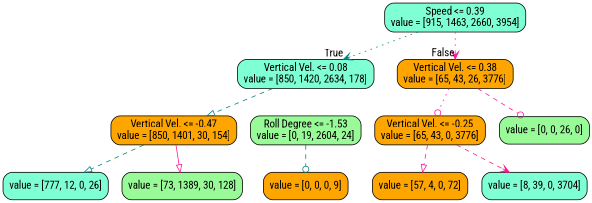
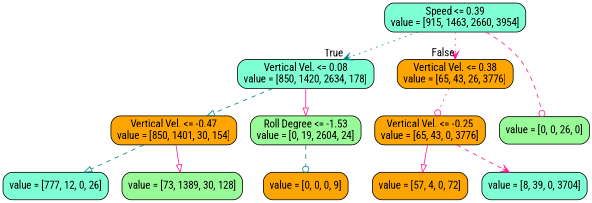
edge "Vertical Vel. <= 0.08 value = [850, 1420, 2634, 178]" -> "Roll Degree <= -1.53 value = [0, 19, 2604, 24]": added
edge "Vertical Vel. <= 0.38 value = [65, 43, 26, 3776]" -> "value = [0, 0, 26, 0]": now "Speed <= 0.39 value = [915, 1463, 2660, 3954]" -> "value = [0, 0, 26, 0]"
edge "Vertical Vel. <= -0.25 value = [65, 43, 0, 3776]" -> "value = [57, 4, 0, 72]": style dashed -> solid
